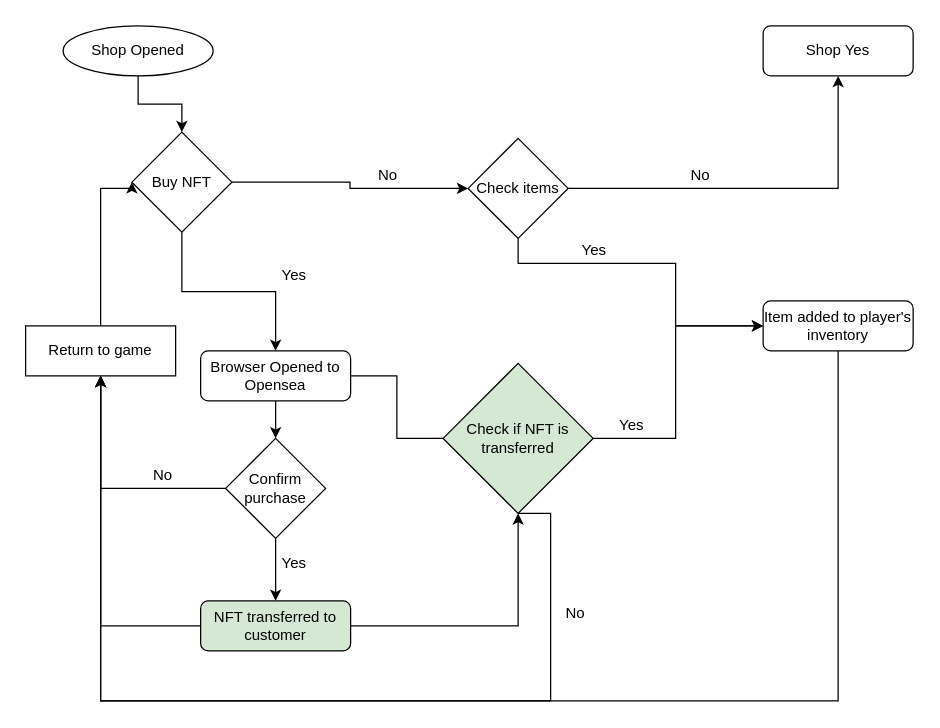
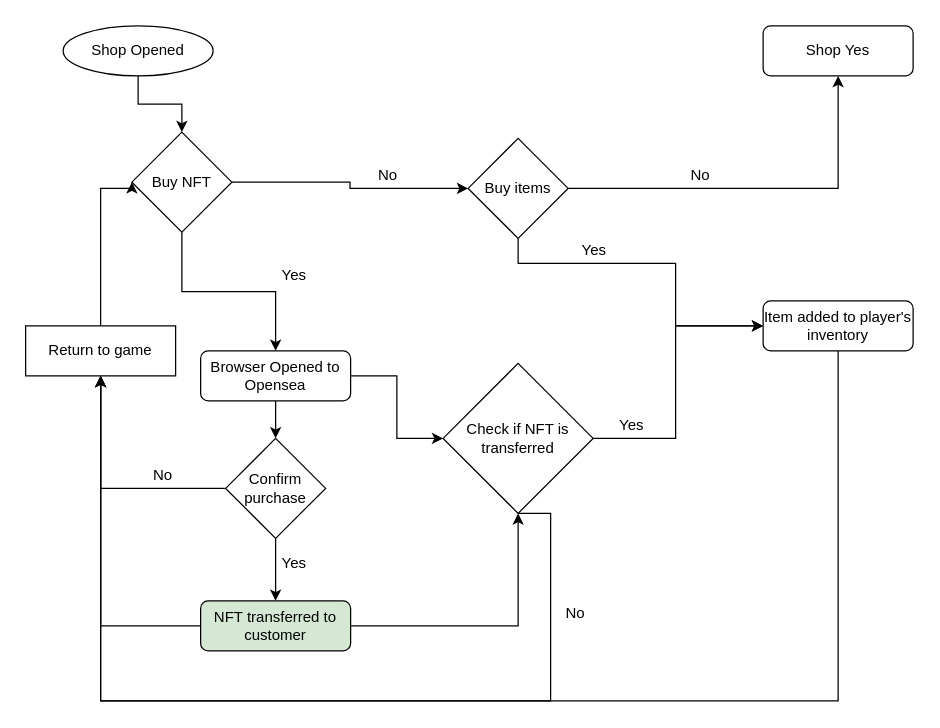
node "Check items": label "Check items" -> "Buy items"
edge "Browser Opened to Opensea" -- "Check if NFT is transferred": arrowhead none -> classic
node "Check if NFT is transferred": fillcolor #d5e8d4 -> #ffffff
